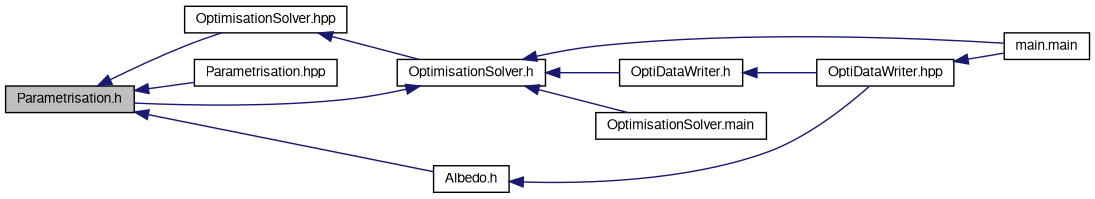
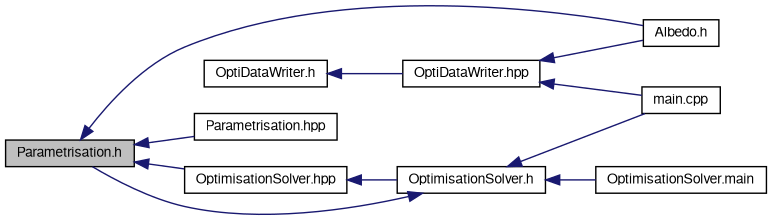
node "main.main": label "main.main" -> "main.cpp"
edge "OptiDataWriter.h" -> "OptimisationSolver.h": removed
edge "OptiDataWriter.hpp" -> "Albedo.h": reversed
